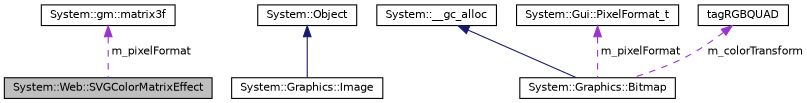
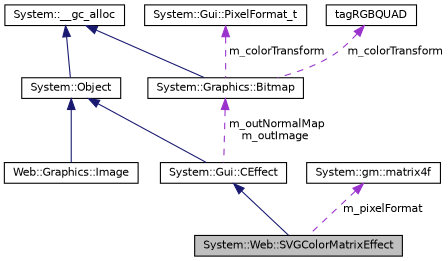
node "System::gm::matrix3f": label "System::gm::matrix3f" -> "System::gm::matrix4f"
edge "System::Graphics::Bitmap" -> "System::Gui::PixelFormat_t": label " m_pixelFormat" -> " m_colorTransform"
edge "System::Object" -> "System::__gc_alloc": added
node "System::Graphics::Image": label "System::Graphics::Image" -> "Web::Graphics::Image"
node "System::Gui::CEffect": added
